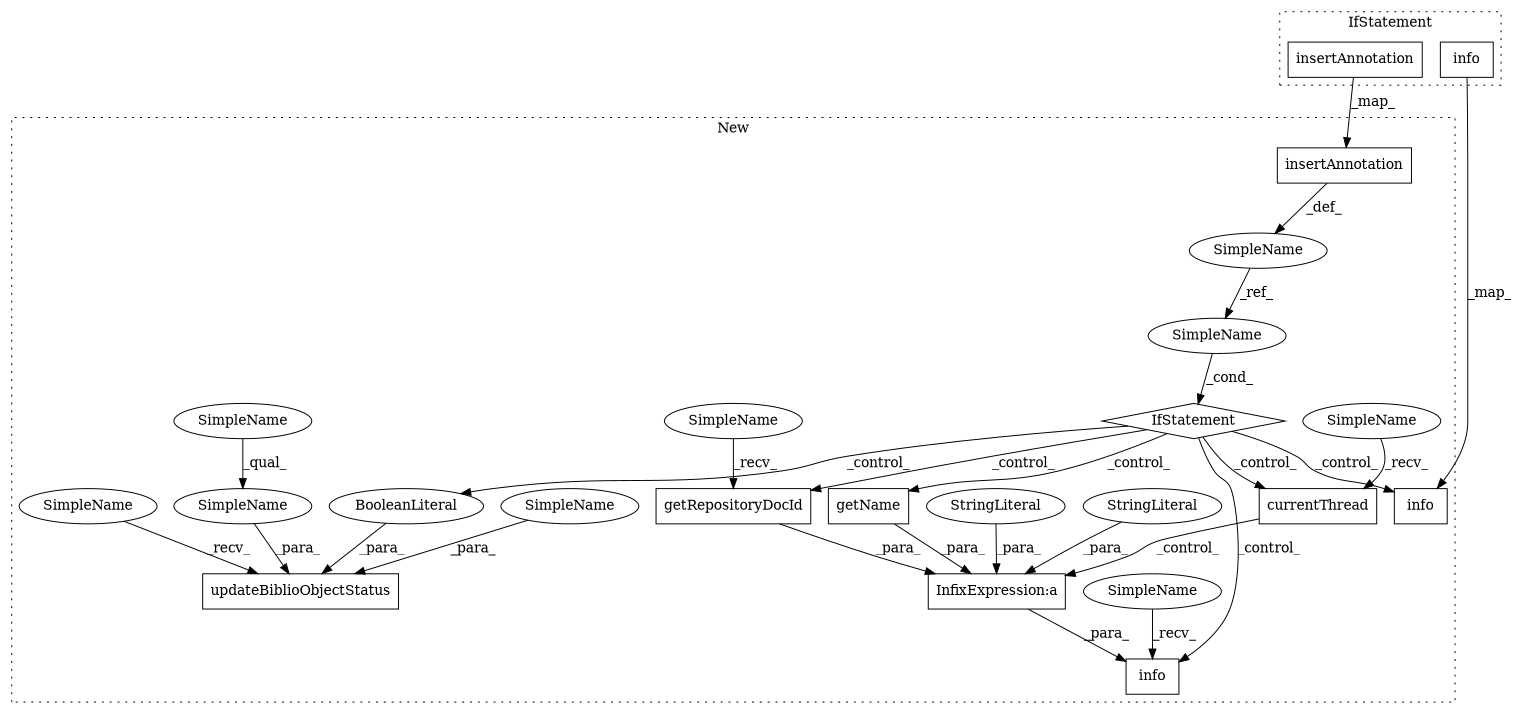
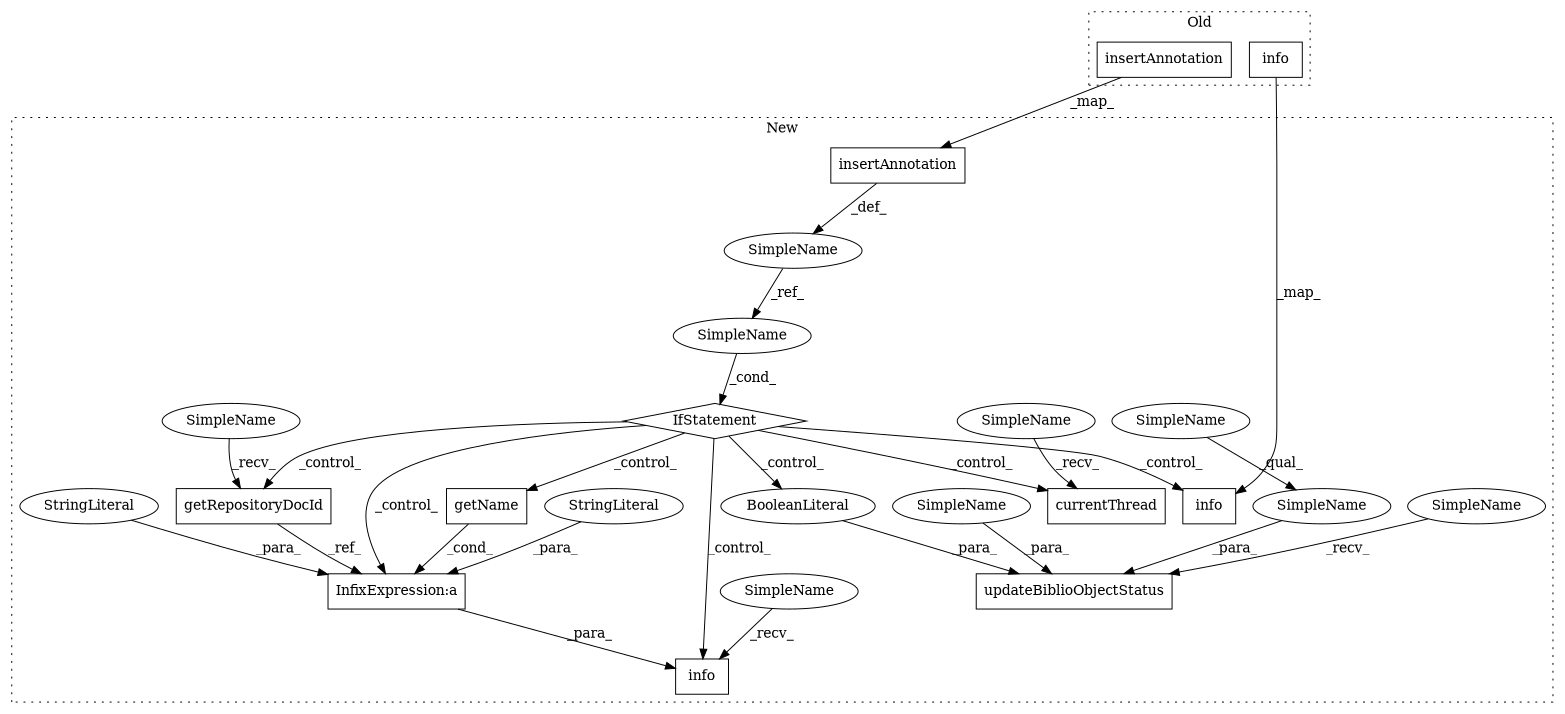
cluster "IfStatement": label "IfStatement" -> "Old"
edge "currentThread" -> "InfixExpression:a": now "IfStatement" -> "InfixExpression:a"
edge "getRepositoryDocId" -> "InfixExpression:a": label "_para_" -> "_ref_"
edge "getName" -> "InfixExpression:a": label "_para_" -> "_cond_"
